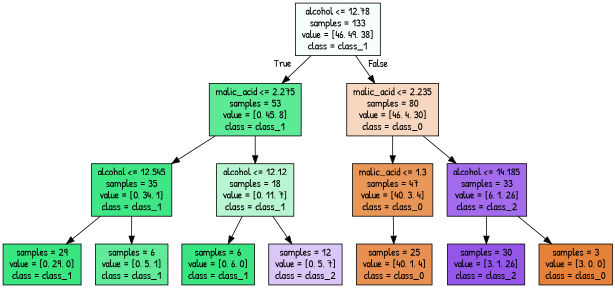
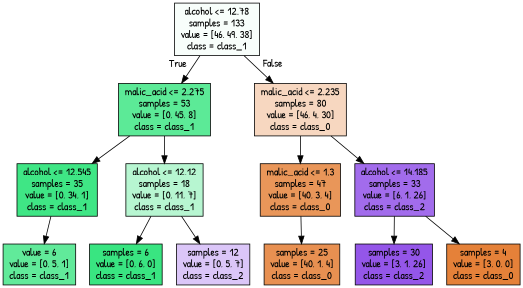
node "samples = 29 value = [0, 29, 0] class = class_1": removed
node "samples = 6 value = [0, 5, 1] class = class_1": label "samples = 6 value = [0, 5, 1] class = class_1" -> "value = 6 value = [0, 5, 1] class = class_1"
node "samples = 3 value = [3, 0, 0] class = class_0": label "samples = 3 value = [3, 0, 0] class = class_0" -> "samples = 4 value = [3, 0, 0] class = class_0"
